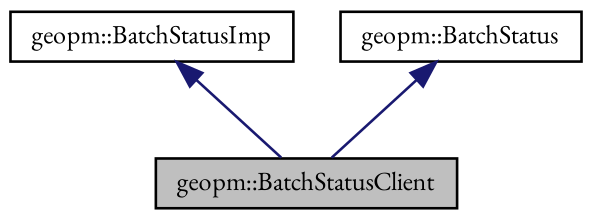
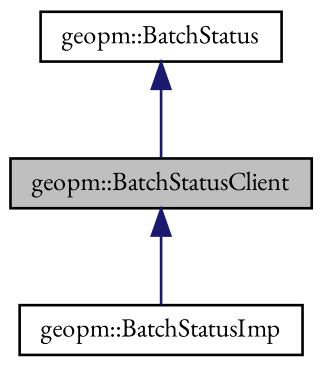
edge "geopm::BatchStatusClient" -> "geopm::BatchStatusImp": reversed
